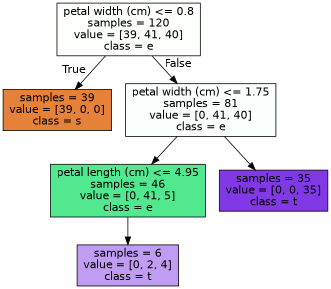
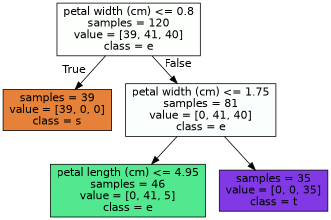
node "samples = 6 value = [0, 2, 4] class = t": removed
